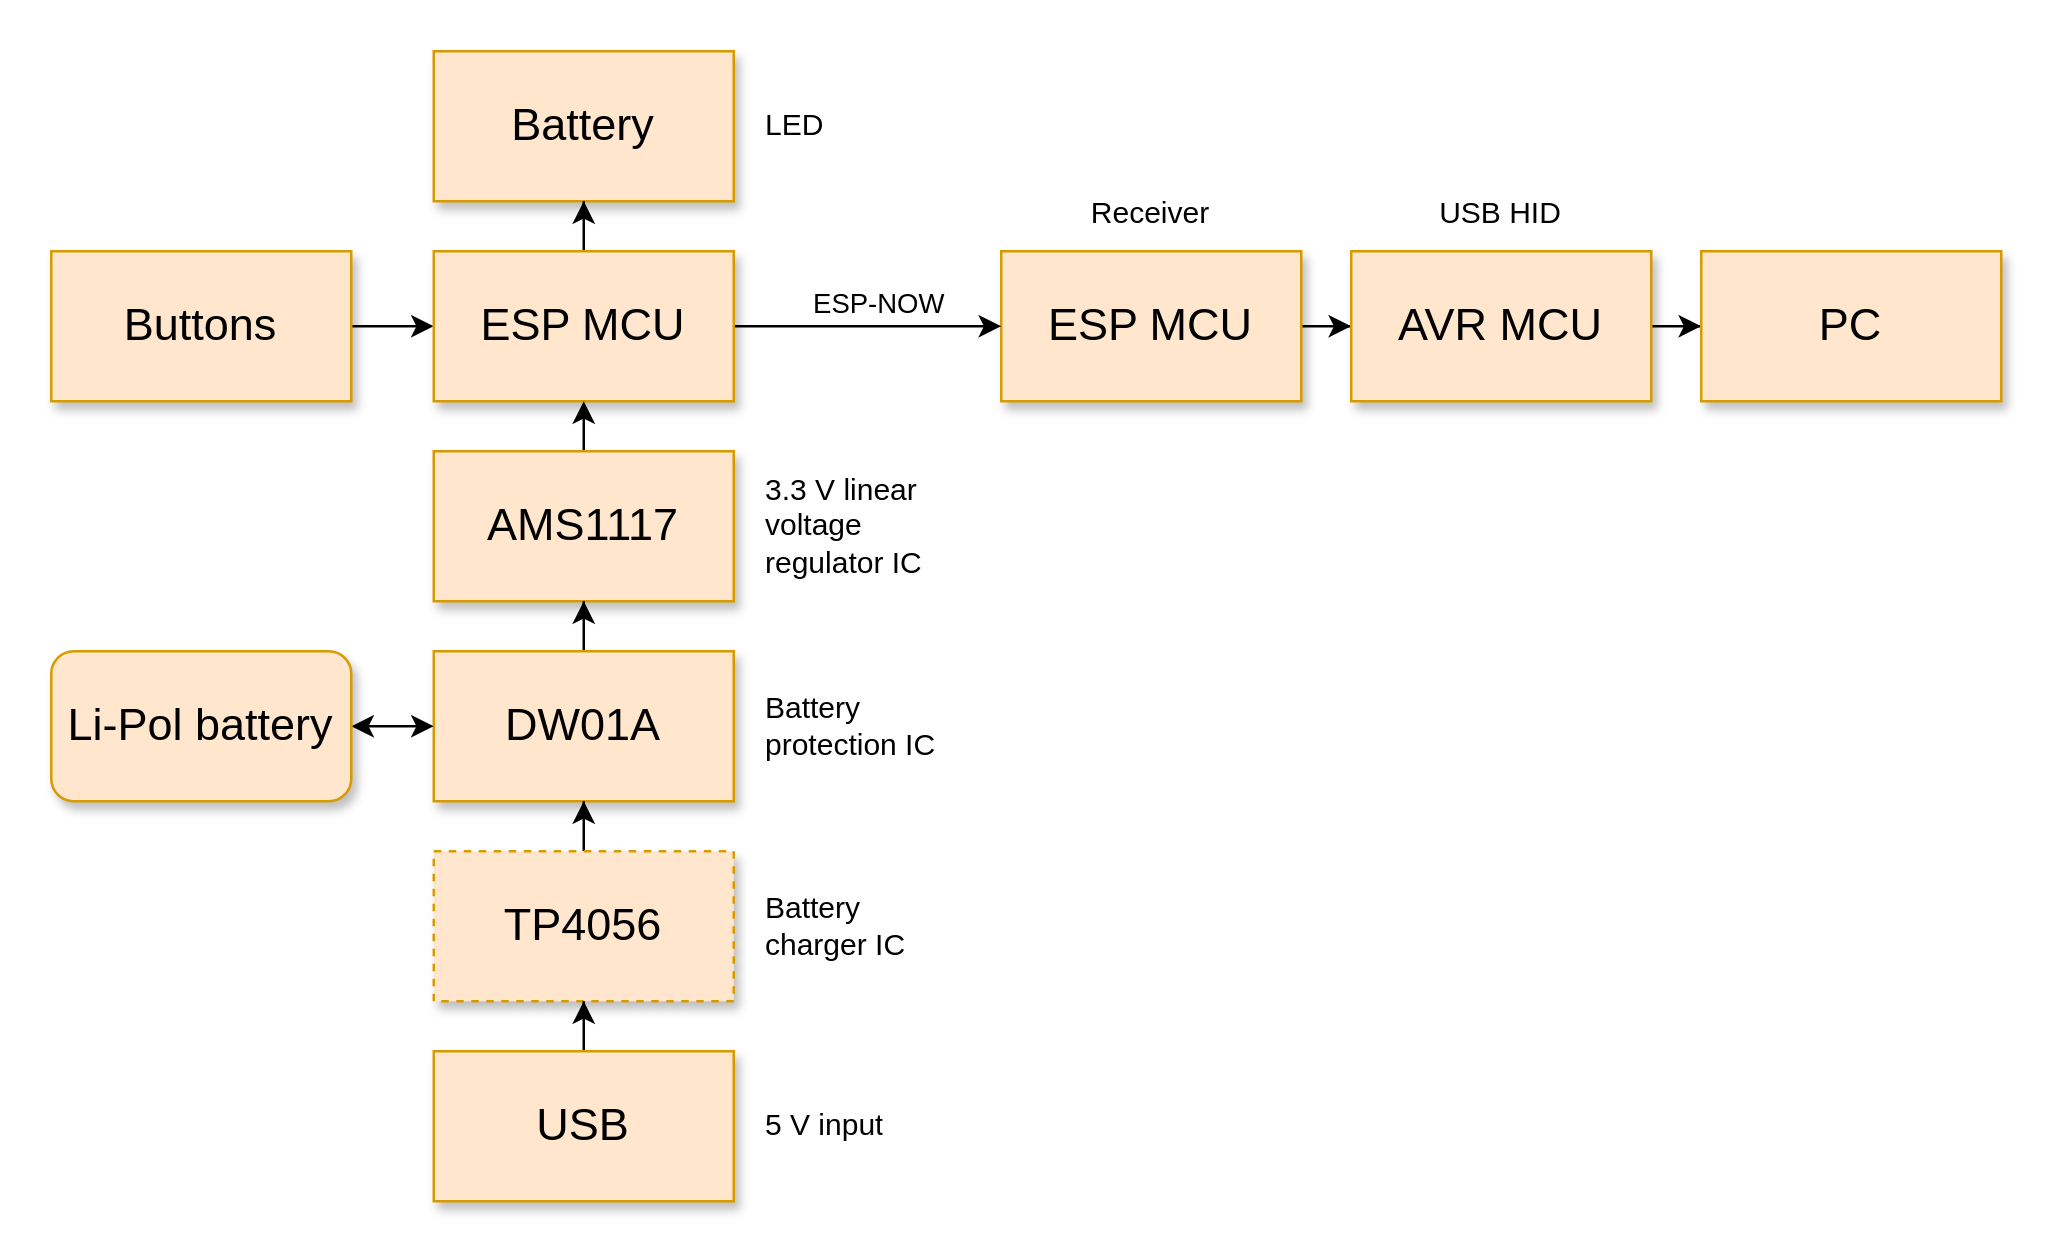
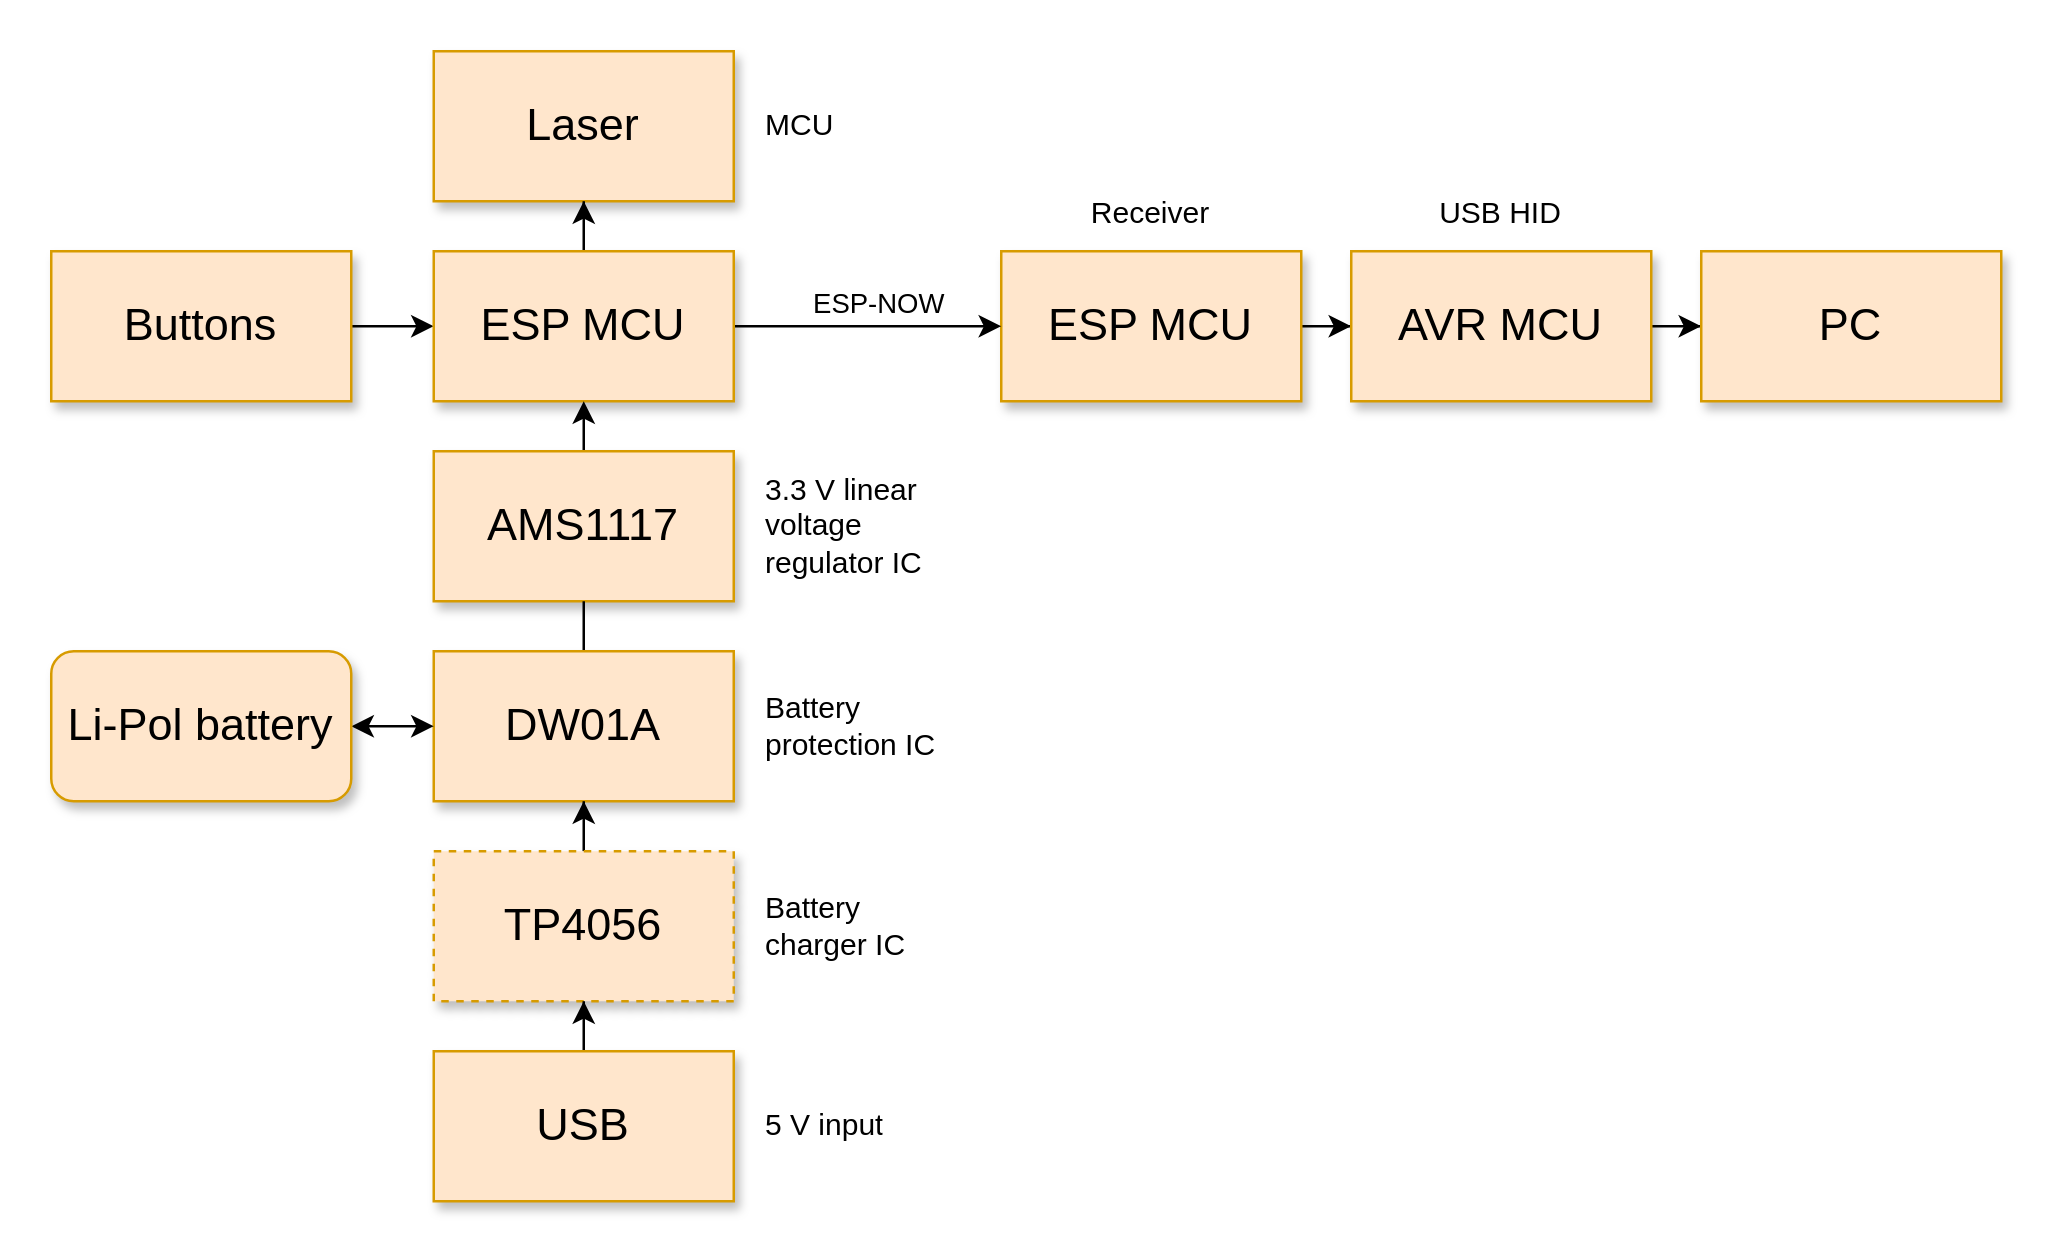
node "Battery": label "Battery" -> "Laser"
node "LED": label "LED" -> "MCU"
edge "DW01A" -> "AMS1117": arrowhead classic -> none
